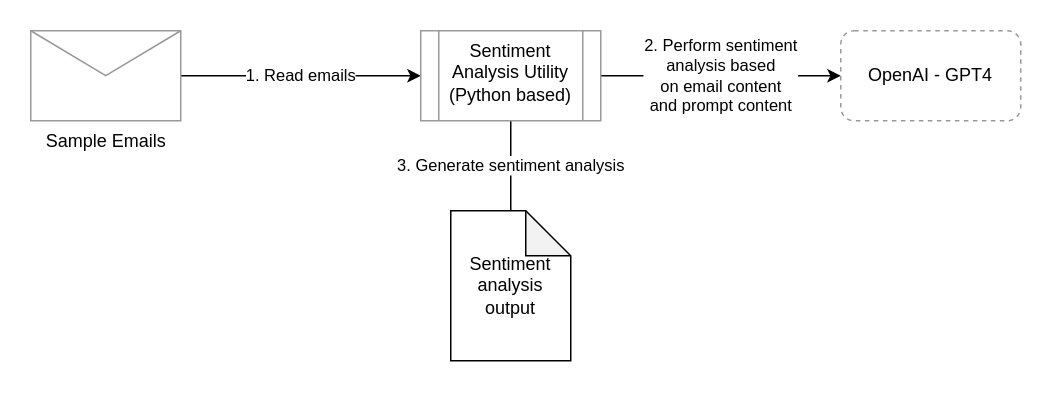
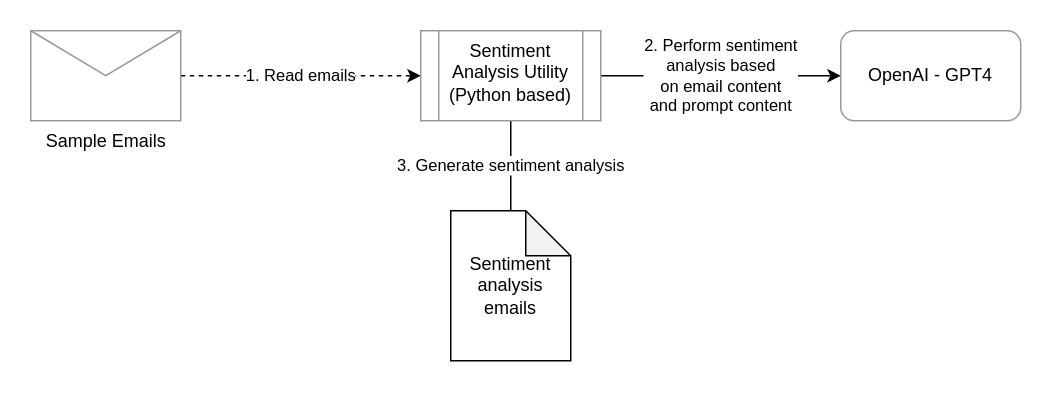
edge "Sample Emails" -> "Sentiment Analysis Utility (Python based)": style solid -> dashed
node "OpenAI - GPT4": style dashed -> solid
node "Sentiment analysis output": label "Sentiment analysis output" -> "Sentiment analysis emails"
